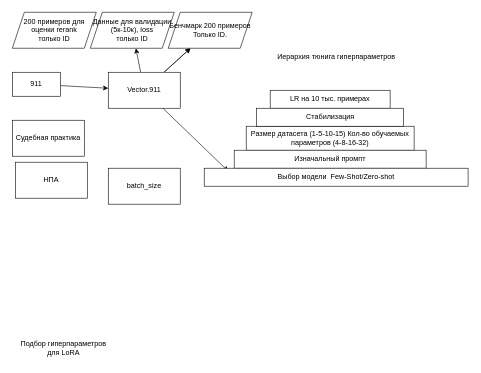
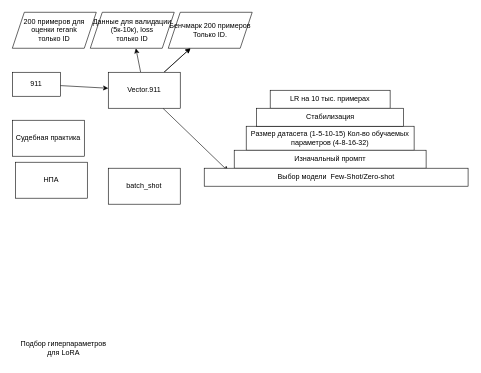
node "Иерархия тюнига гиперпараметров": removed
node "batch_size": label "batch_size" -> "batch_shot"
